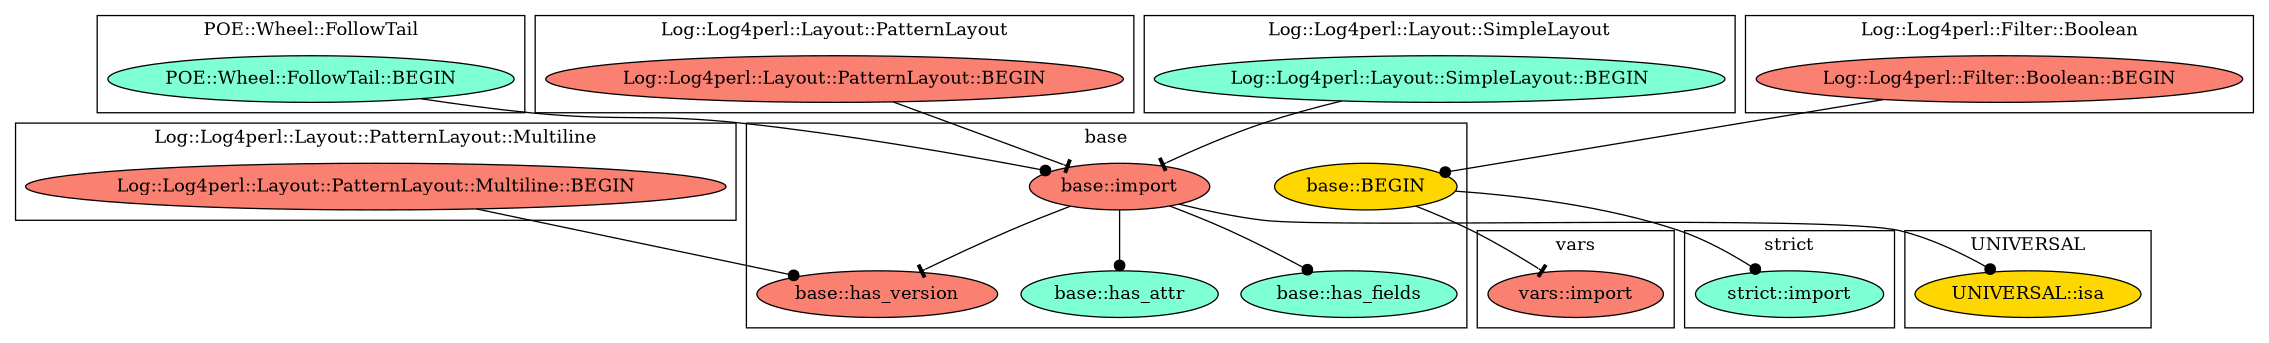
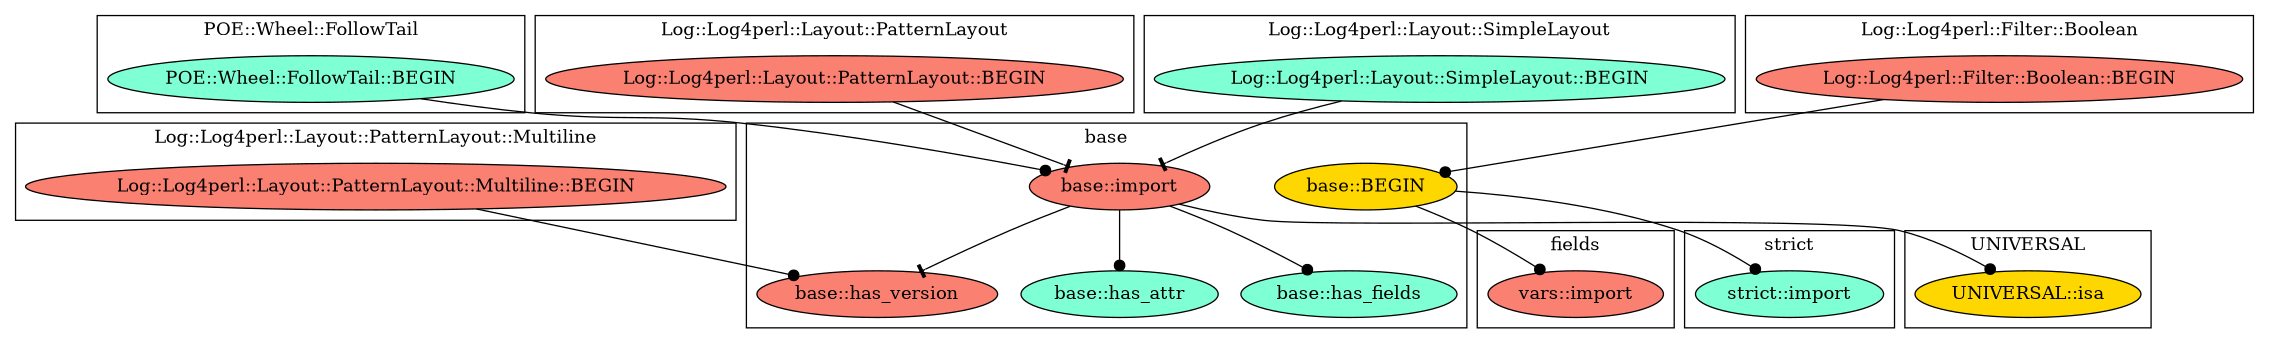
edge "base::BEGIN" -> "vars::import": arrowhead tee -> dot
cluster "vars": label "vars" -> "fields"
